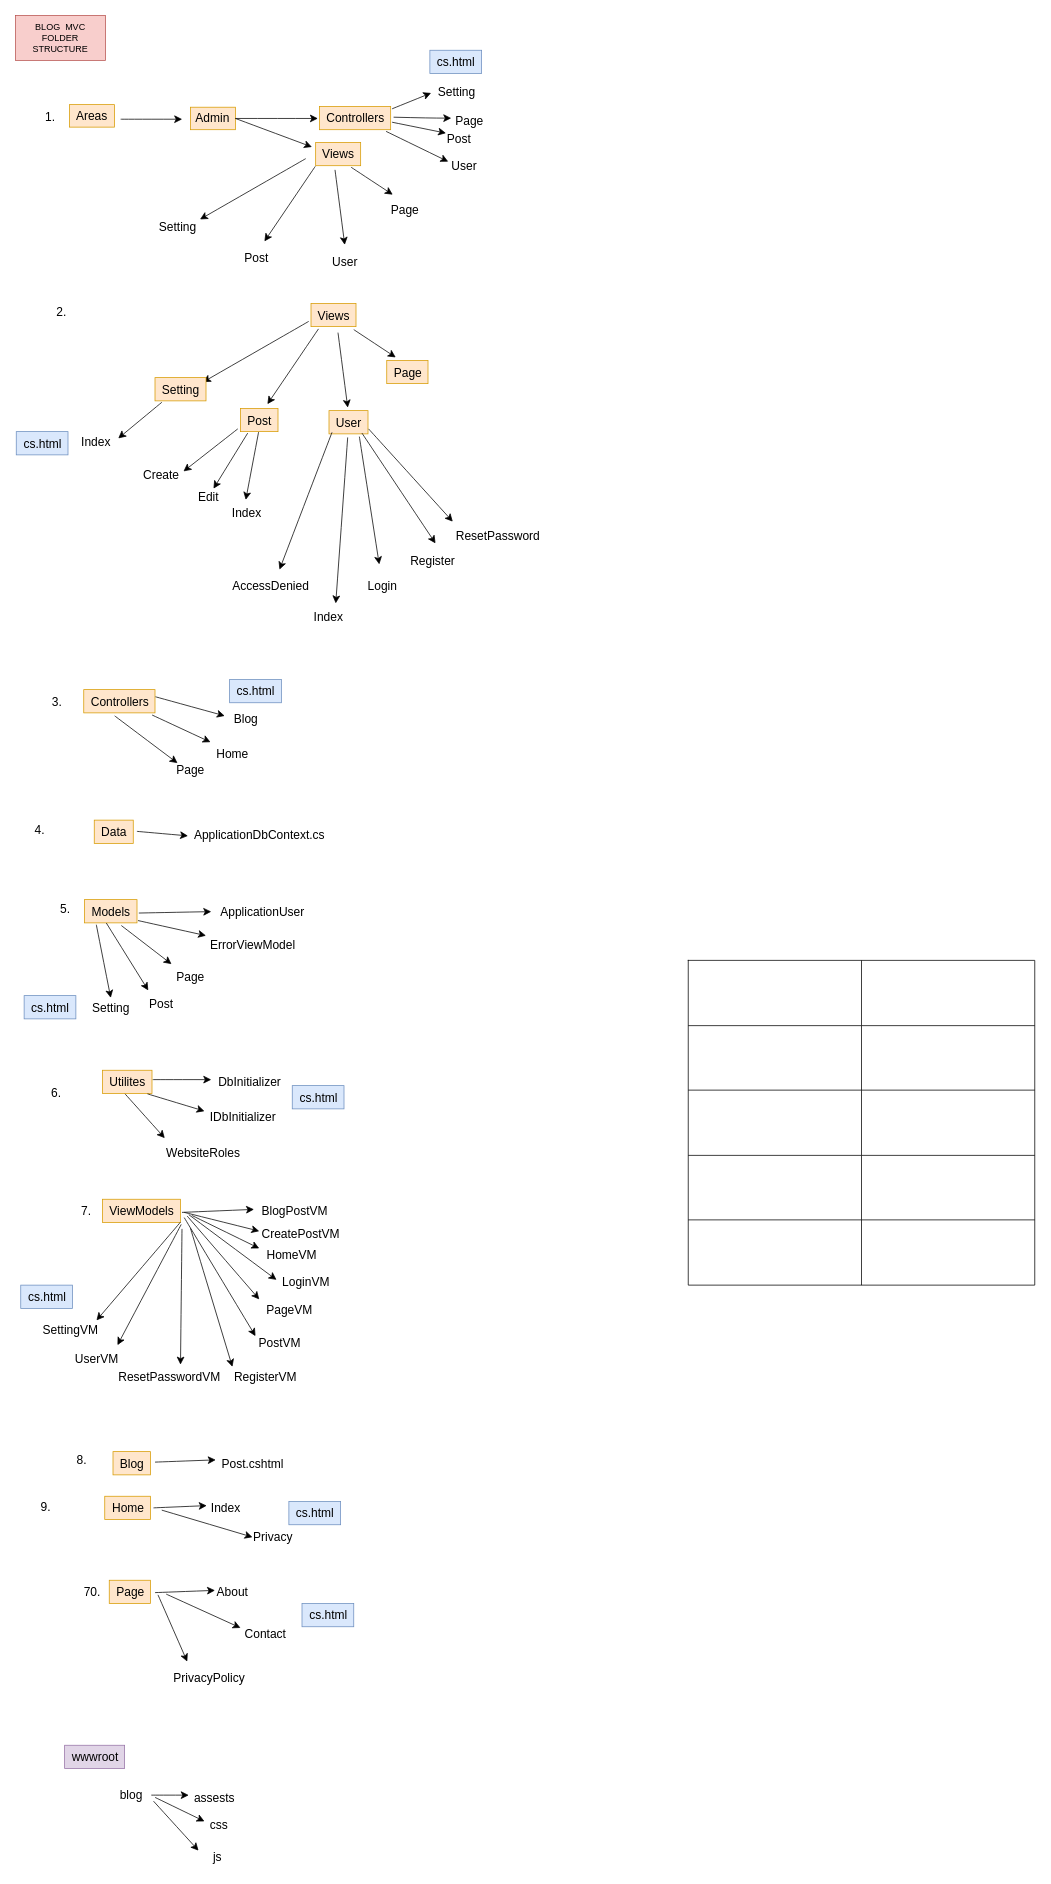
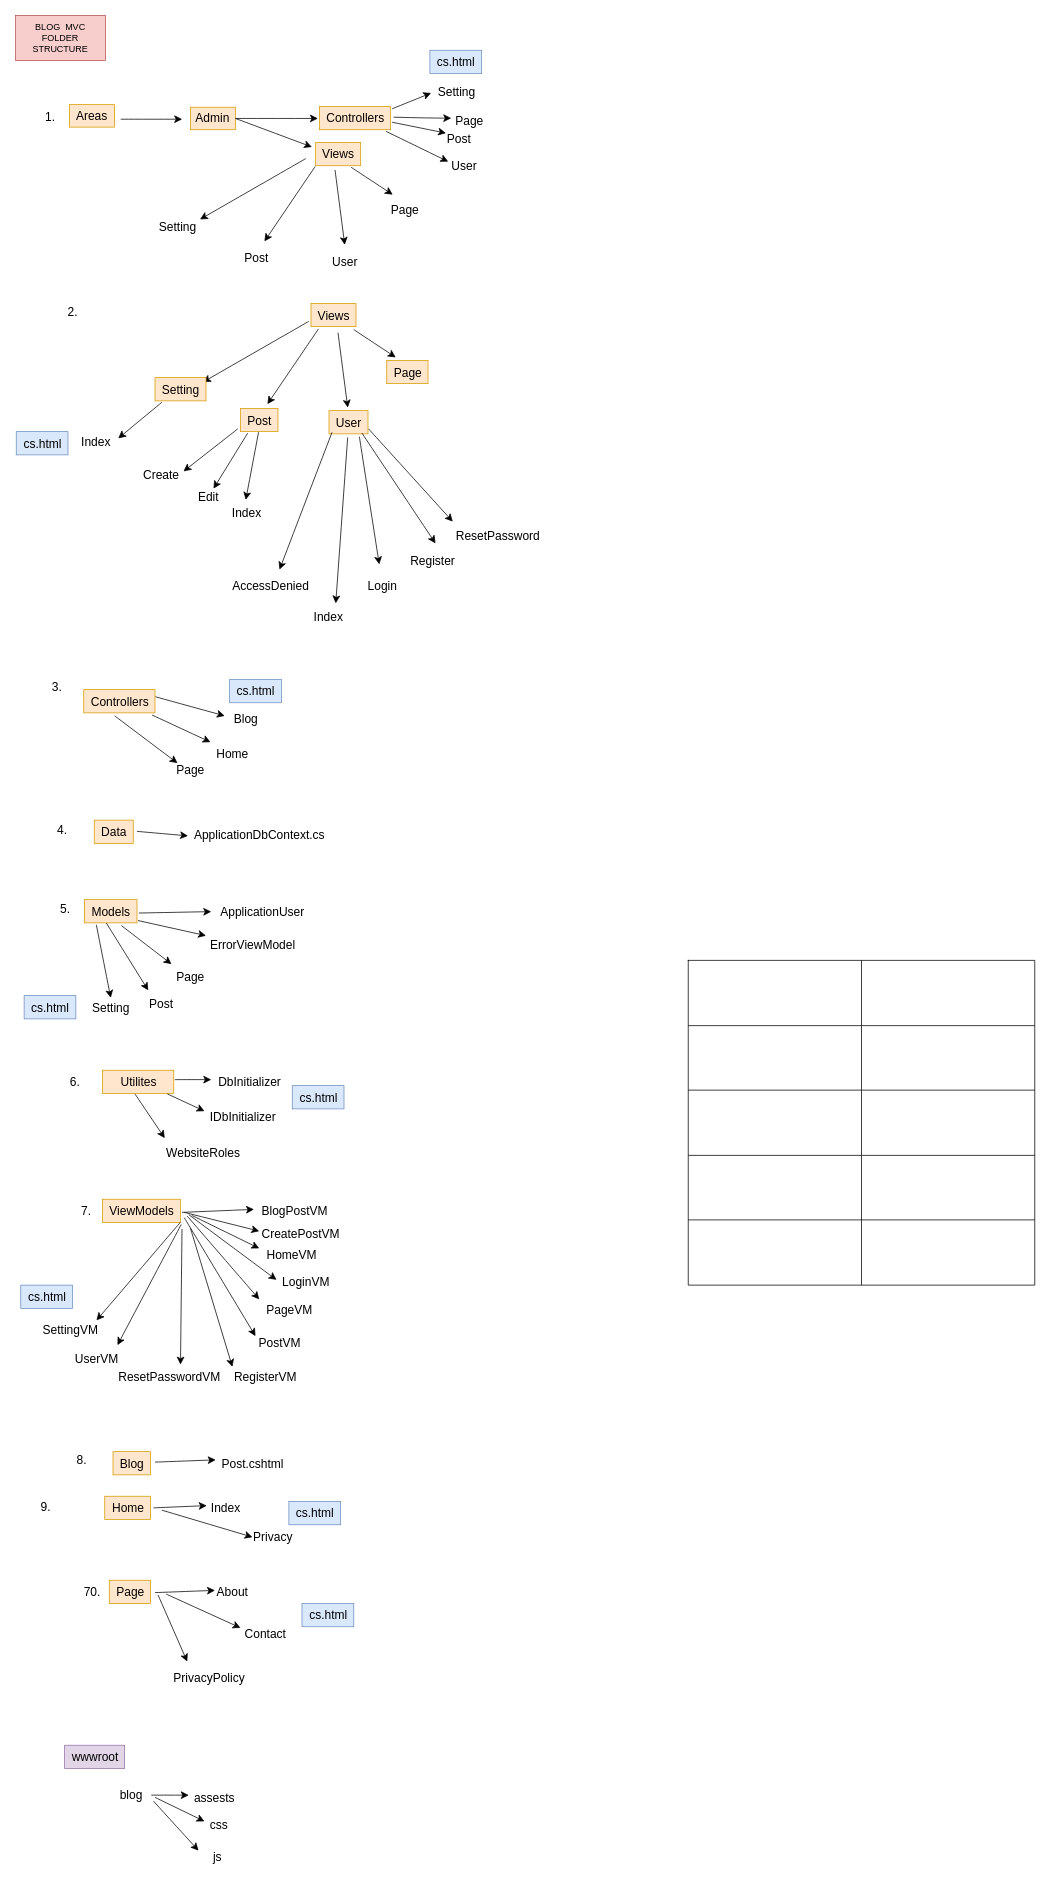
node "2.": moved (61, 311) -> (72, 311)
node "3.": moved (56, 701) -> (56, 686)
node "4.": moved (39, 830) -> (62, 830)
node "Utilites": size 50x23 -> 71x23
node "6.": moved (56, 1093) -> (75, 1082)
